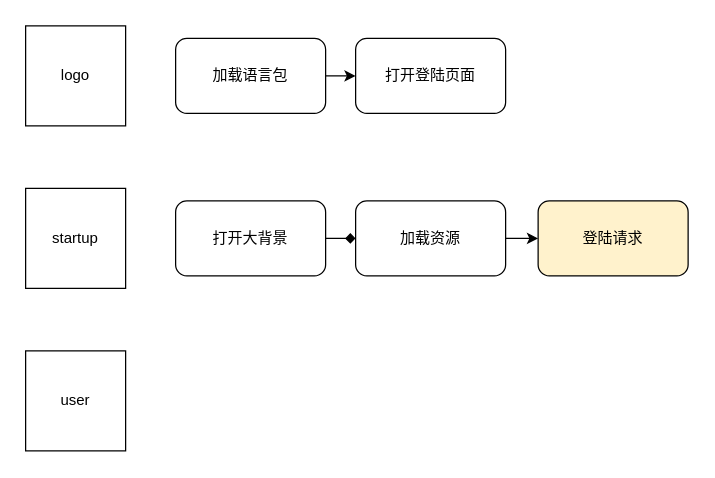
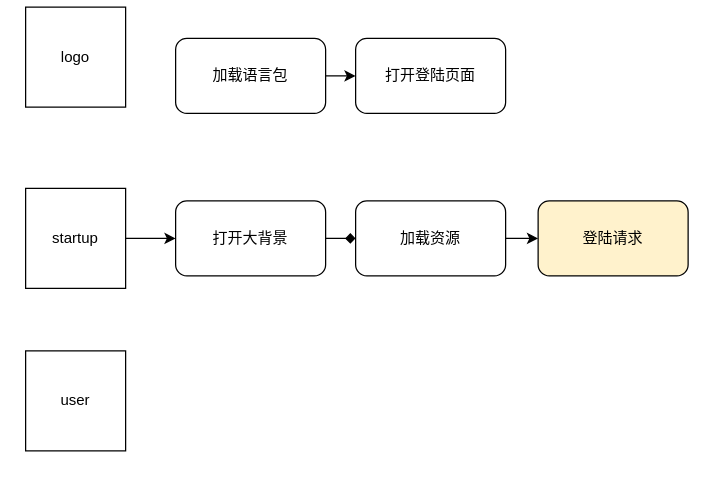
node "logo": moved (76, 76) -> (76, 57)
edge "startup" -> "打开大背景": added
